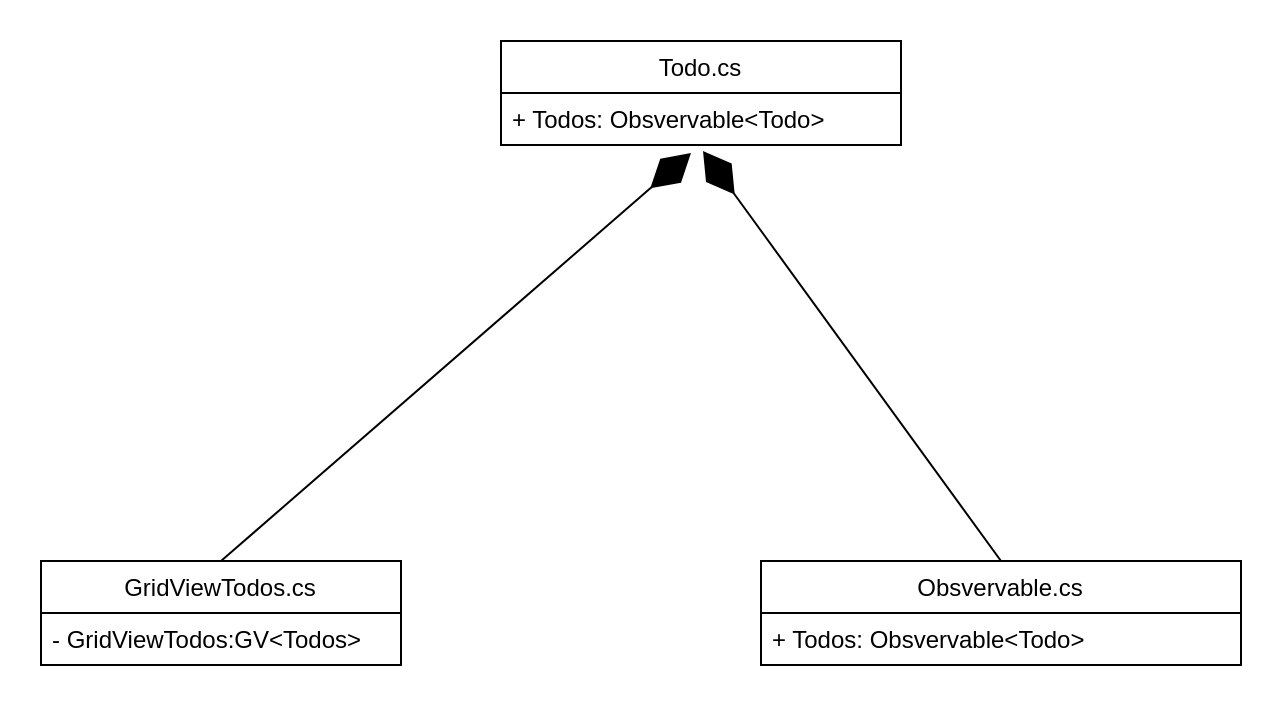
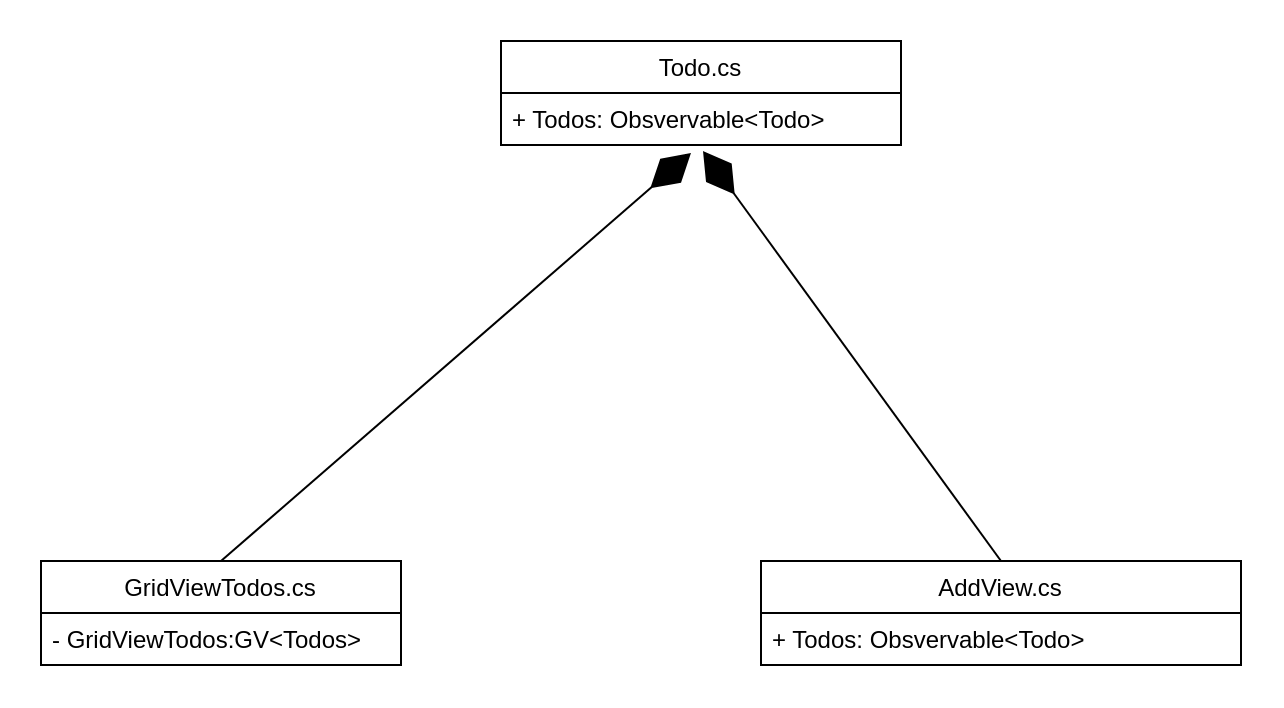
node "Obsvervable.cs": label "Obsvervable.cs" -> "AddView.cs"
